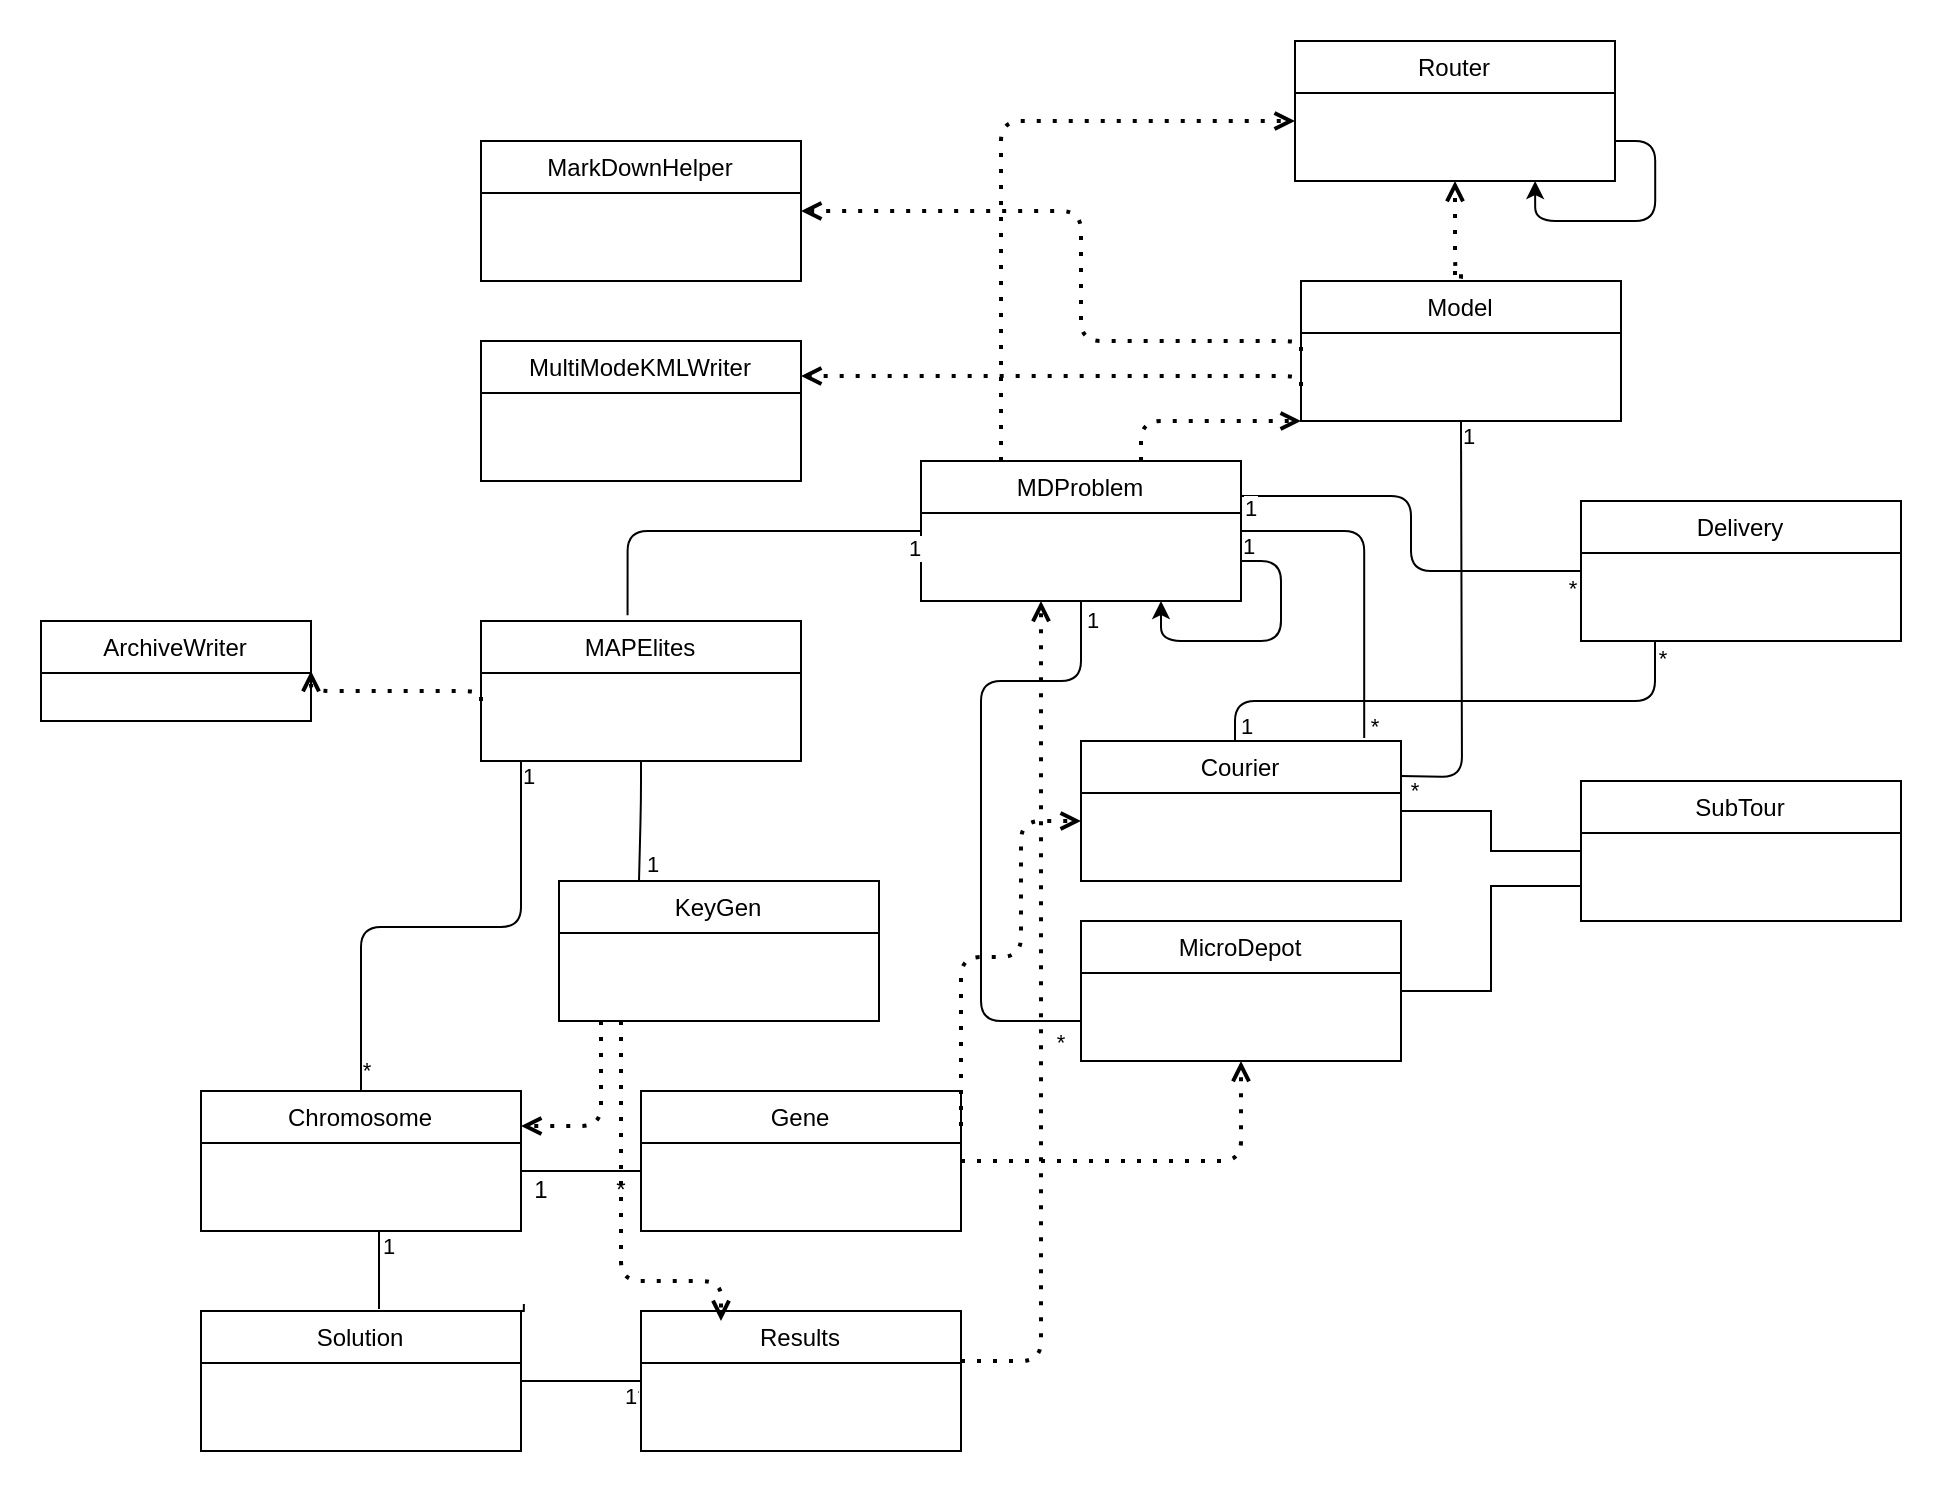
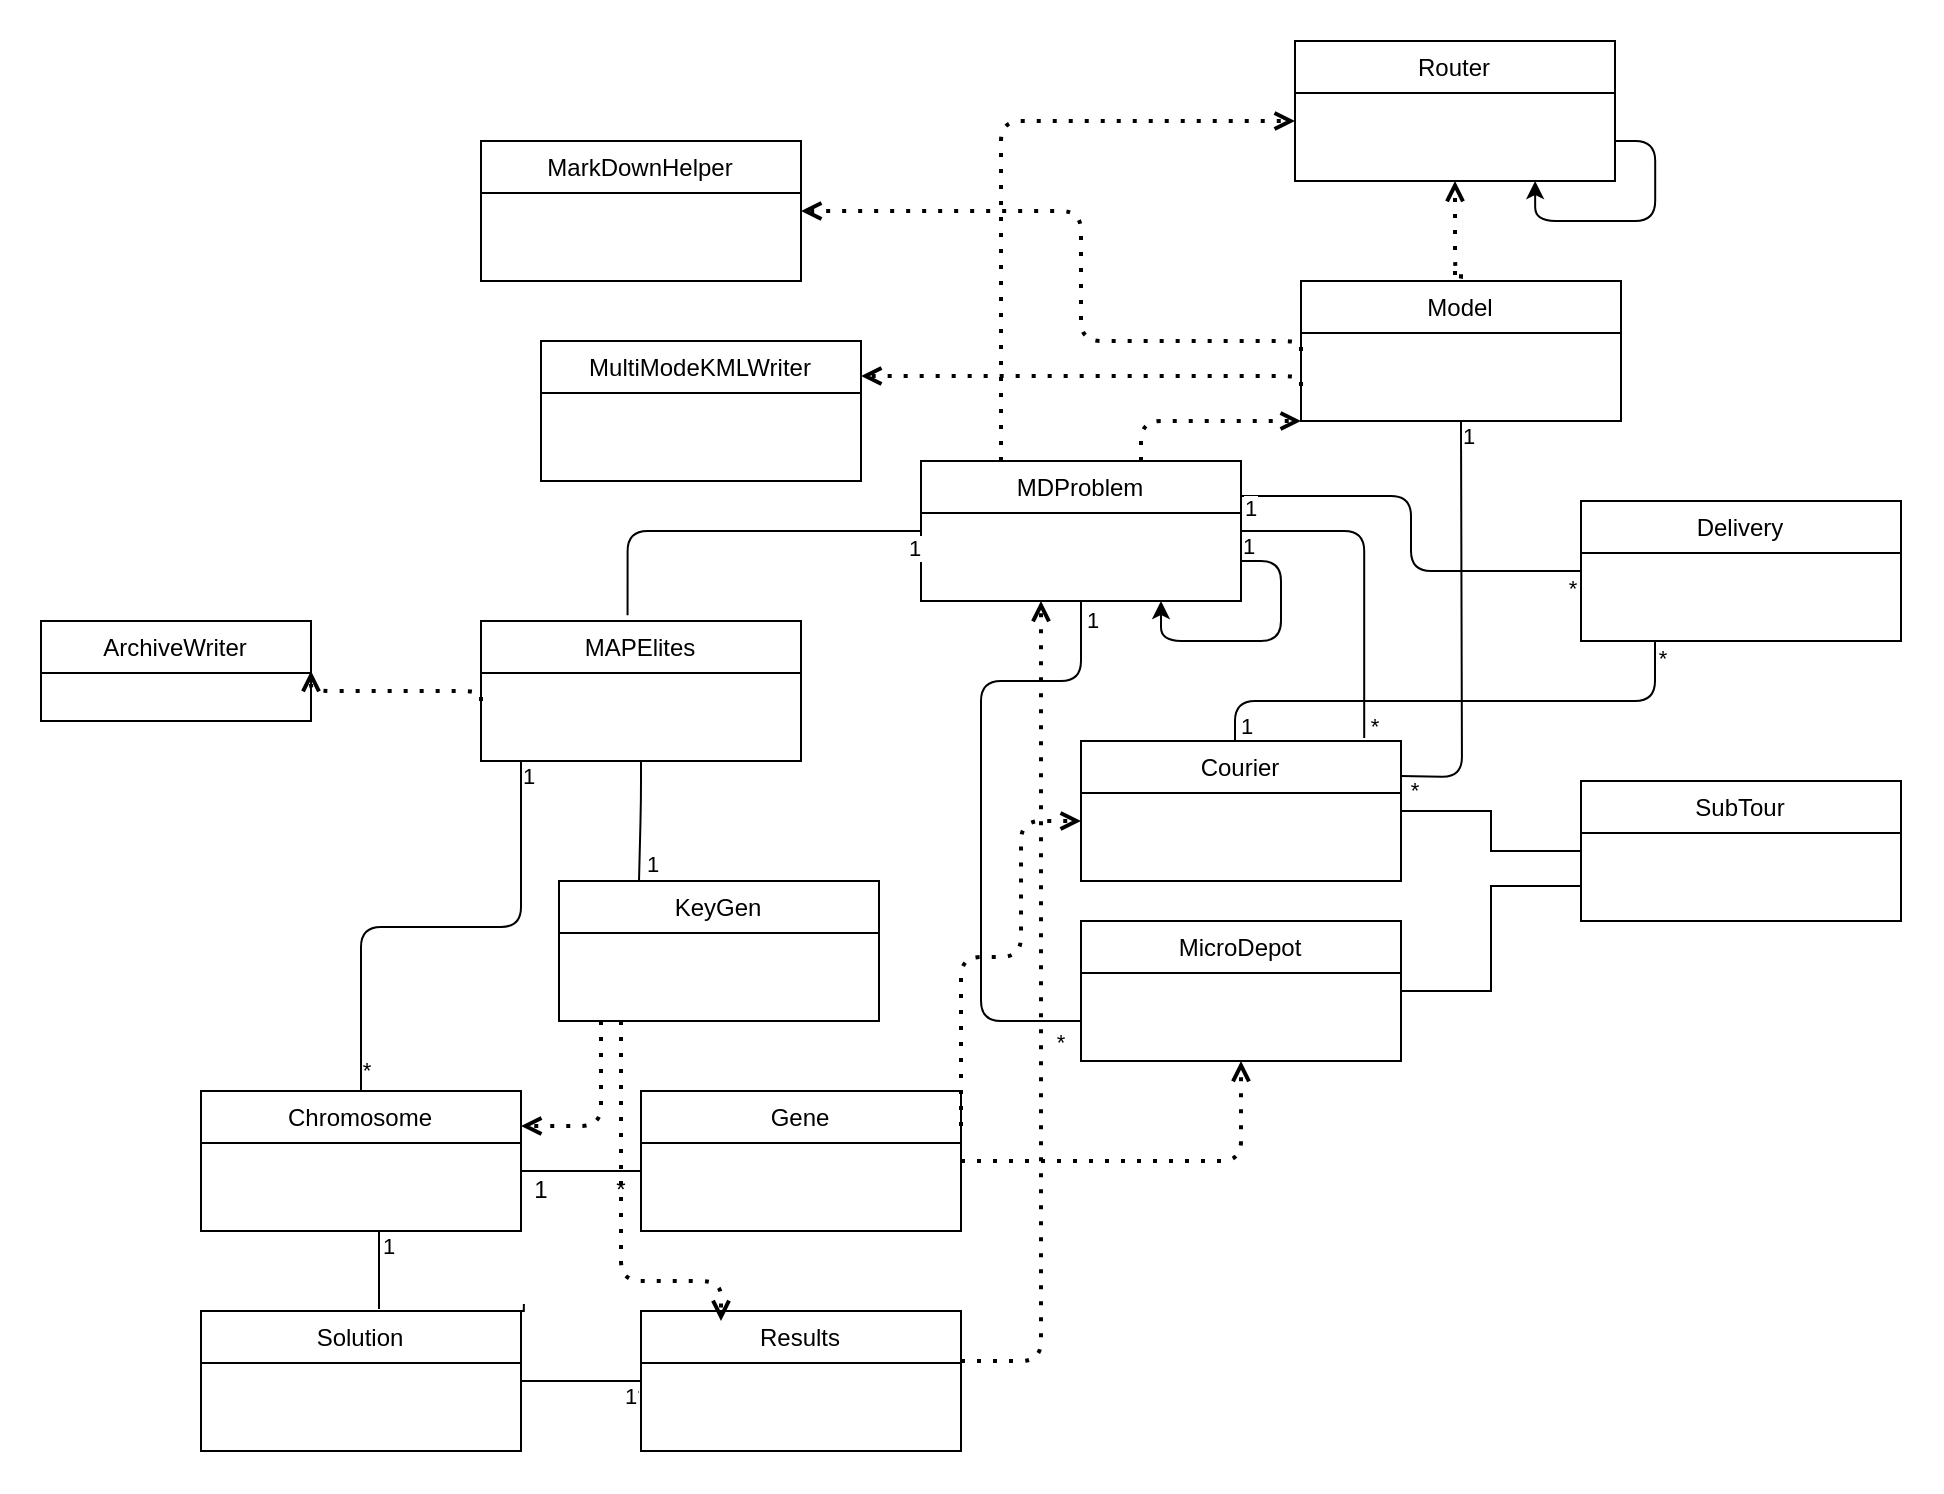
node "MultiModeKMLWriter": moved (641, 411) -> (701, 411)
